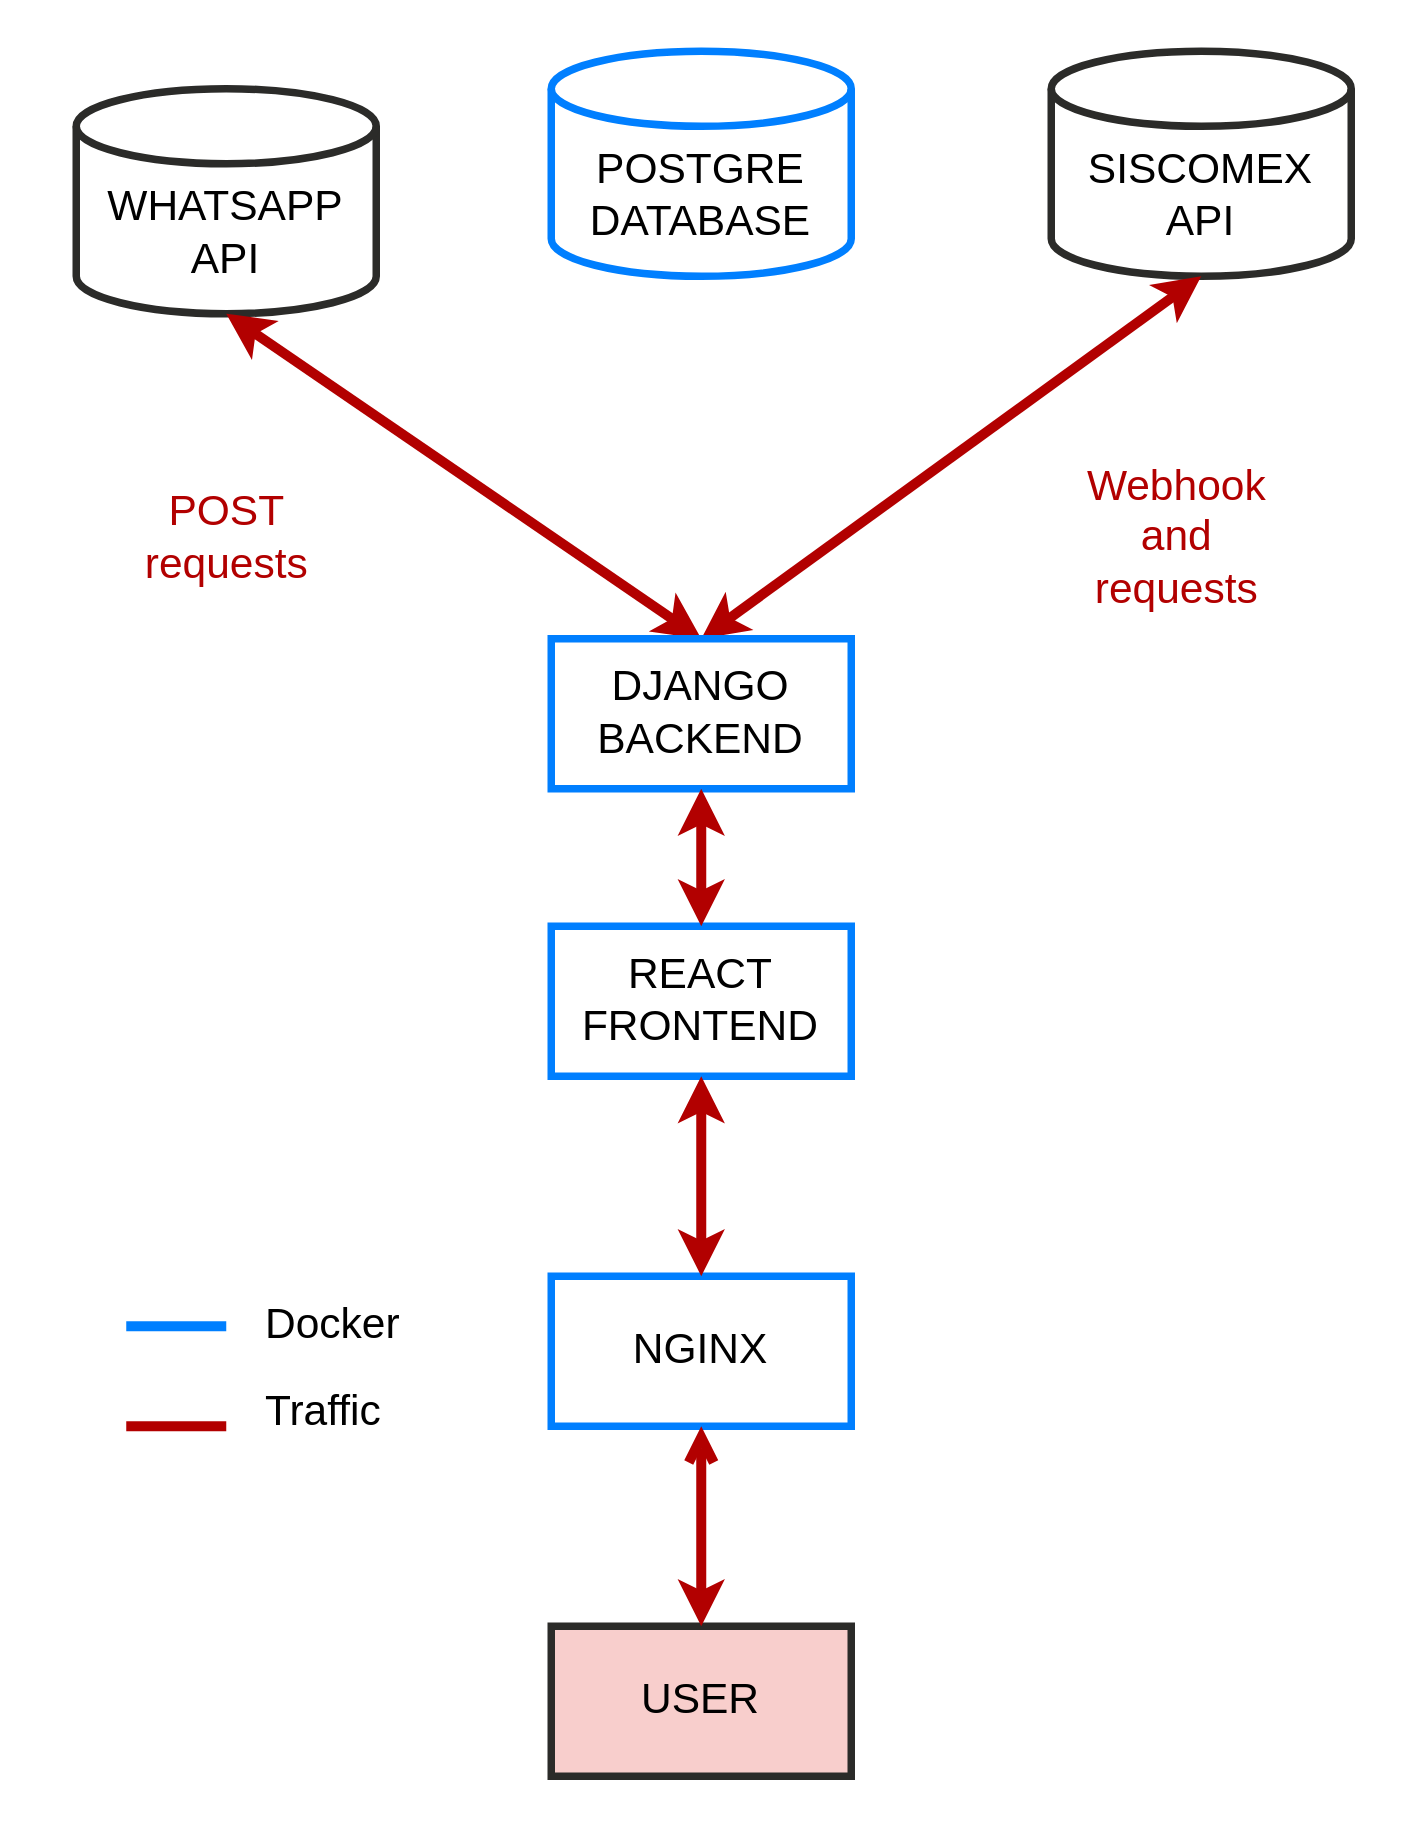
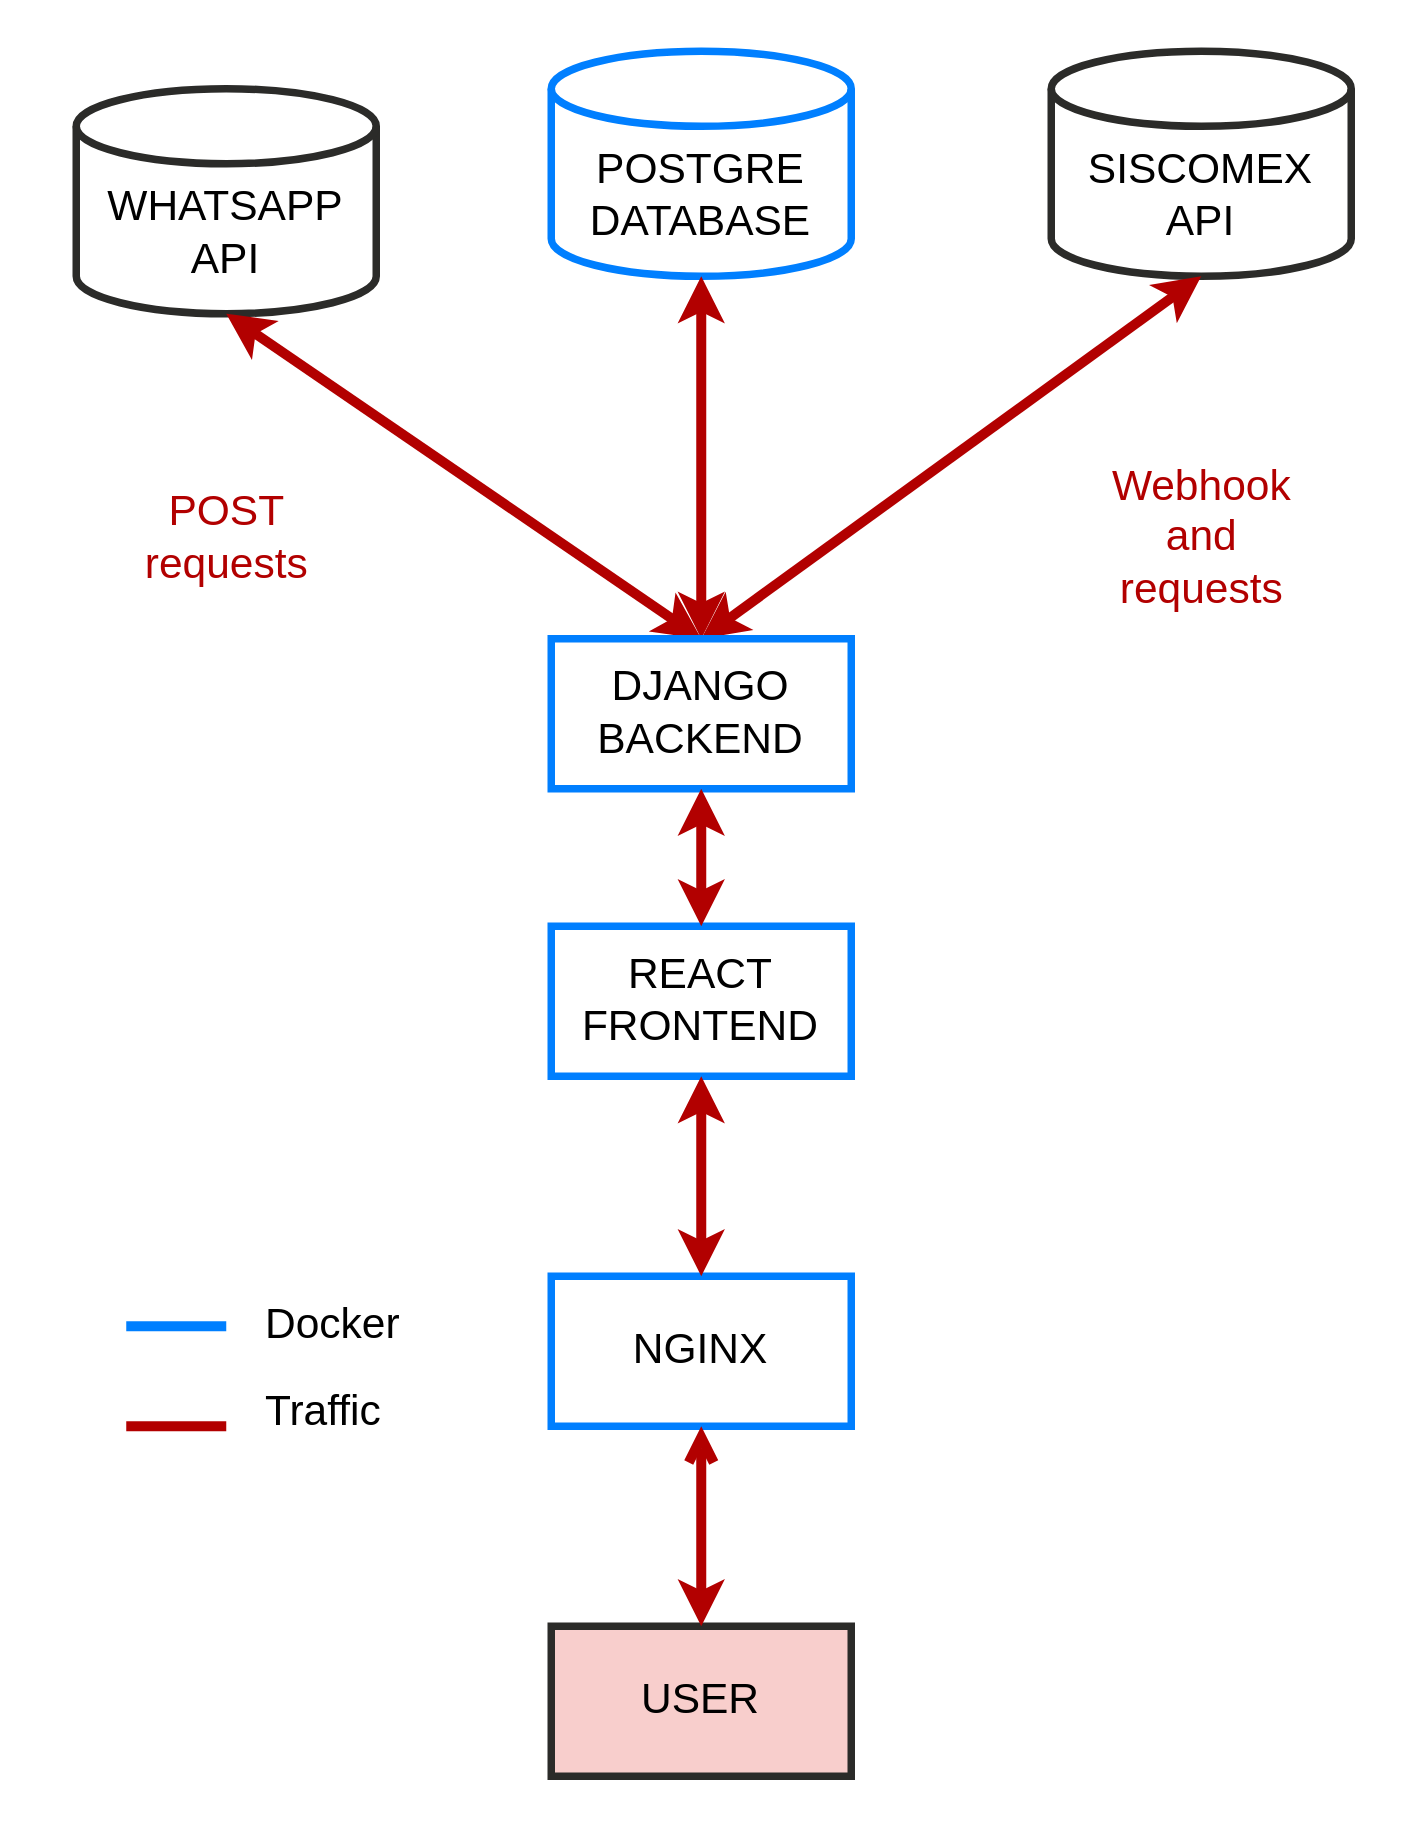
edge "POSTGRE DATABASE" -- "DJANGO BACKEND": added
node "Webhook and requests": moved (1176, 539) -> (1201, 539)
